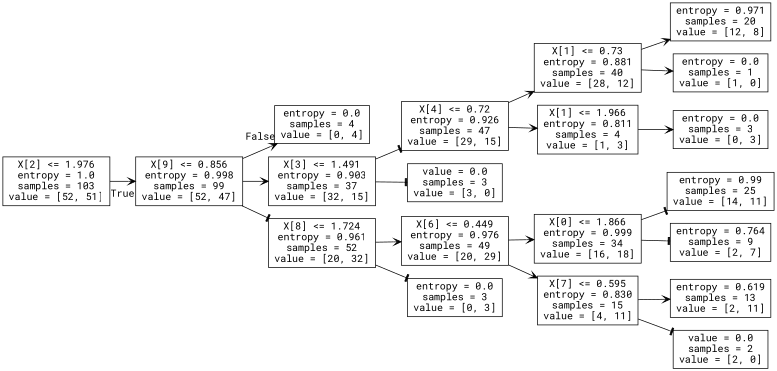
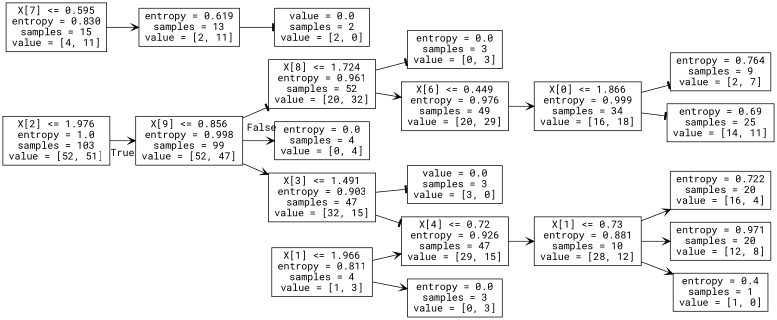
node "X[1] <= 0.73 entropy = 0.881 samples = 40 value = [28, 12]": label "X[1] <= 0.73 entropy = 0.881 samples = 40 value = [28, 12]" -> "X[1] <= 0.73 entropy = 0.881 samples = 10 value = [28, 12]"
node "entropy = 0.0 samples = 1 value = [1, 0]": label "entropy = 0.0 samples = 1 value = [1, 0]" -> "entropy = 0.4 samples = 1 value = [1, 0]"
edge "X[4] <= 0.72 entropy = 0.926 samples = 47 value = [29, 15]" -> "X[1] <= 1.966 entropy = 0.811 samples = 4 value = [1, 3]": reversed
node "X[3] <= 1.491 entropy = 0.903 samples = 37 value = [32, 15]": label "X[3] <= 1.491 entropy = 0.903 samples = 37 value = [32, 15]" -> "X[3] <= 1.491 entropy = 0.903 samples = 47 value = [32, 15]"
node "entropy = 0.722 samples = 20 value = [16, 4]": added
node "entropy = 0.99 samples = 25 value = [14, 11]": label "entropy = 0.99 samples = 25 value = [14, 11]" -> "entropy = 0.69 samples = 25 value = [14, 11]"
edge "X[6] <= 0.449 entropy = 0.976 samples = 49 value = [20, 29]" -> "X[7] <= 0.595 entropy = 0.830 samples = 15 value = [4, 11]": removed
edge "X[7] <= 0.595 entropy = 0.830 samples = 15 value = [4, 11]" -> "value = 0.0 samples = 2 value = [2, 0]": now "entropy = 0.619 samples = 13 value = [2, 11]" -> "value = 0.0 samples = 2 value = [2, 0]"
